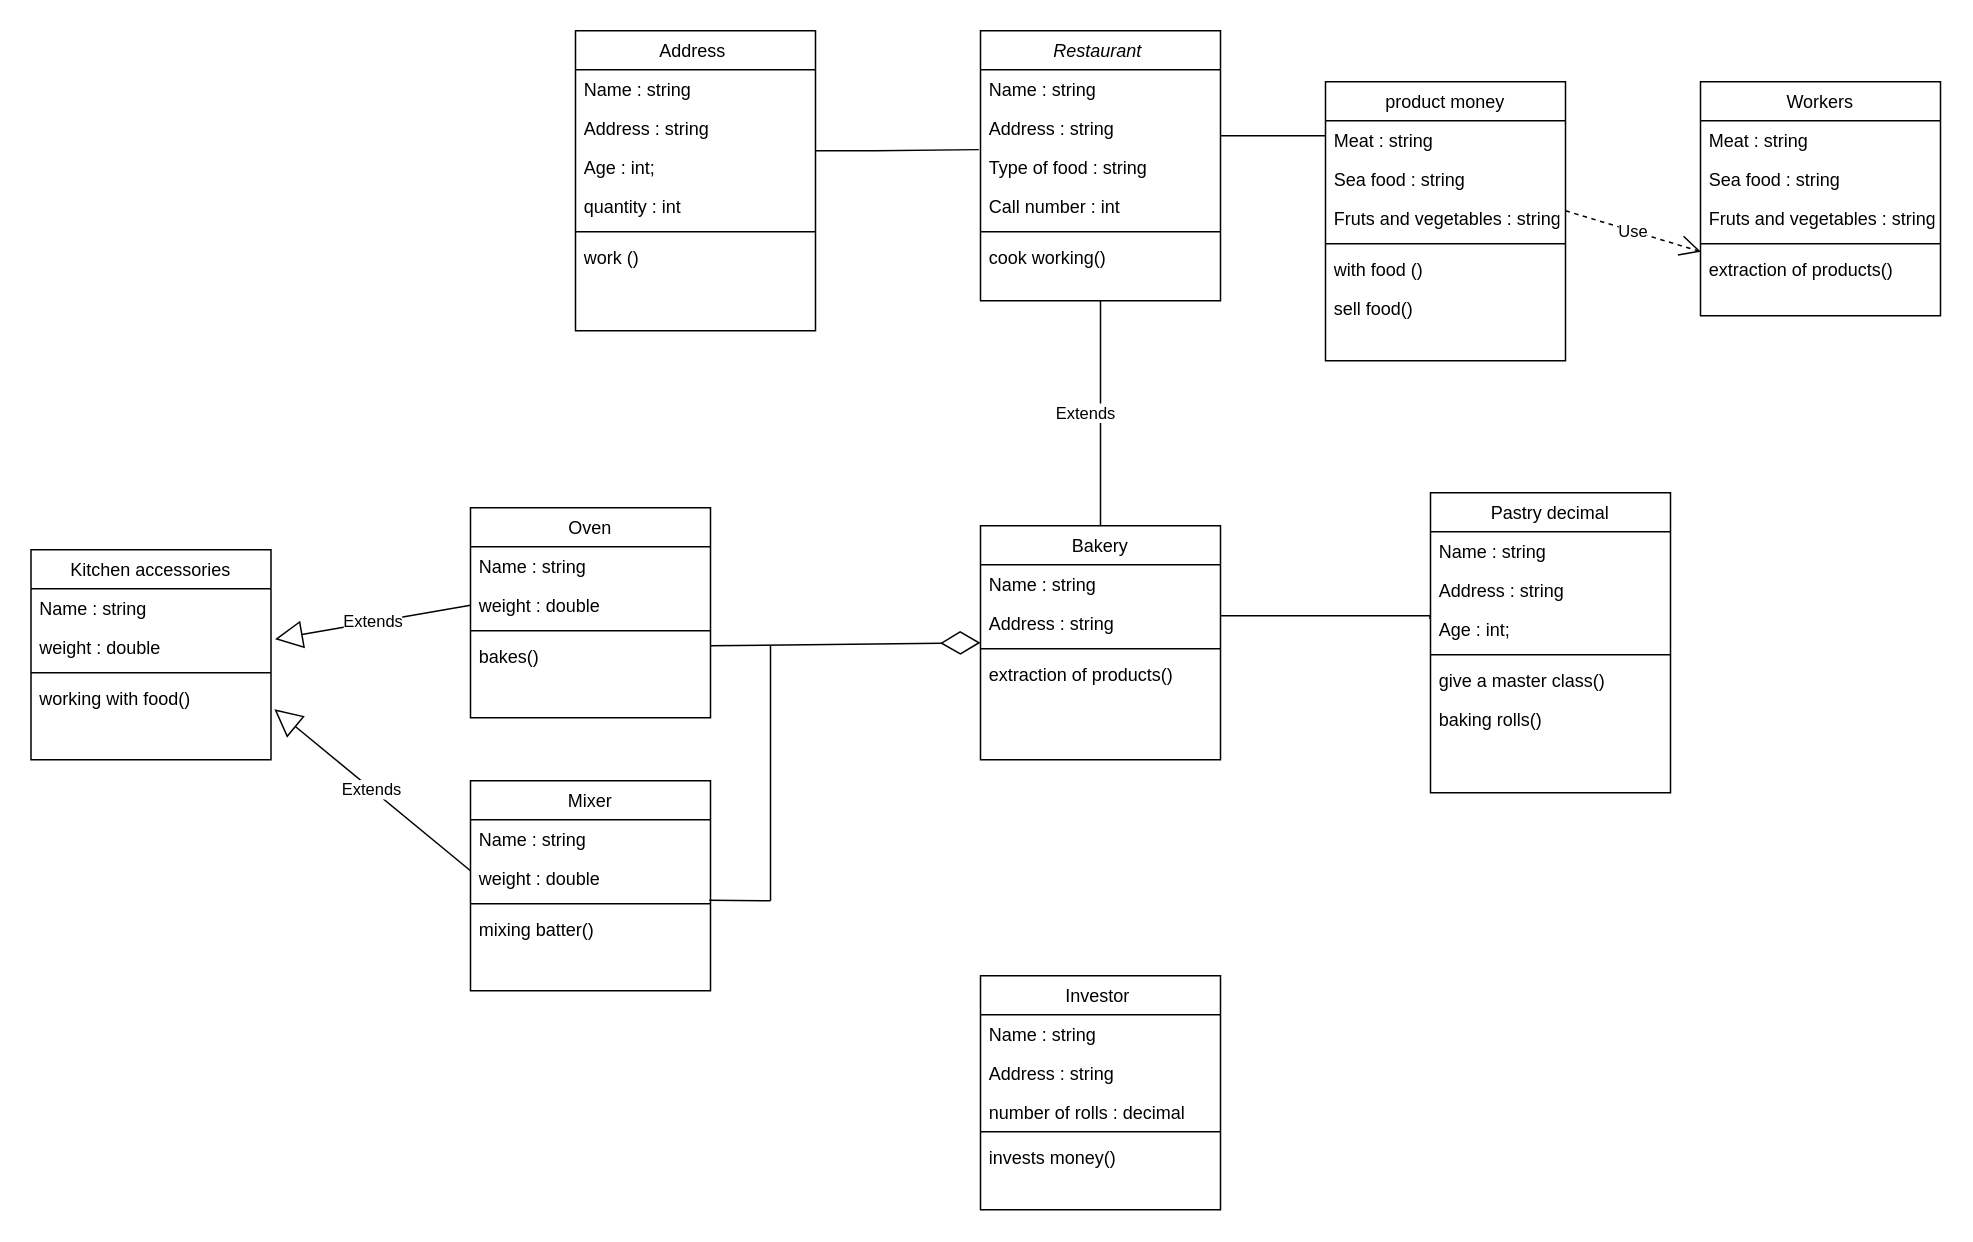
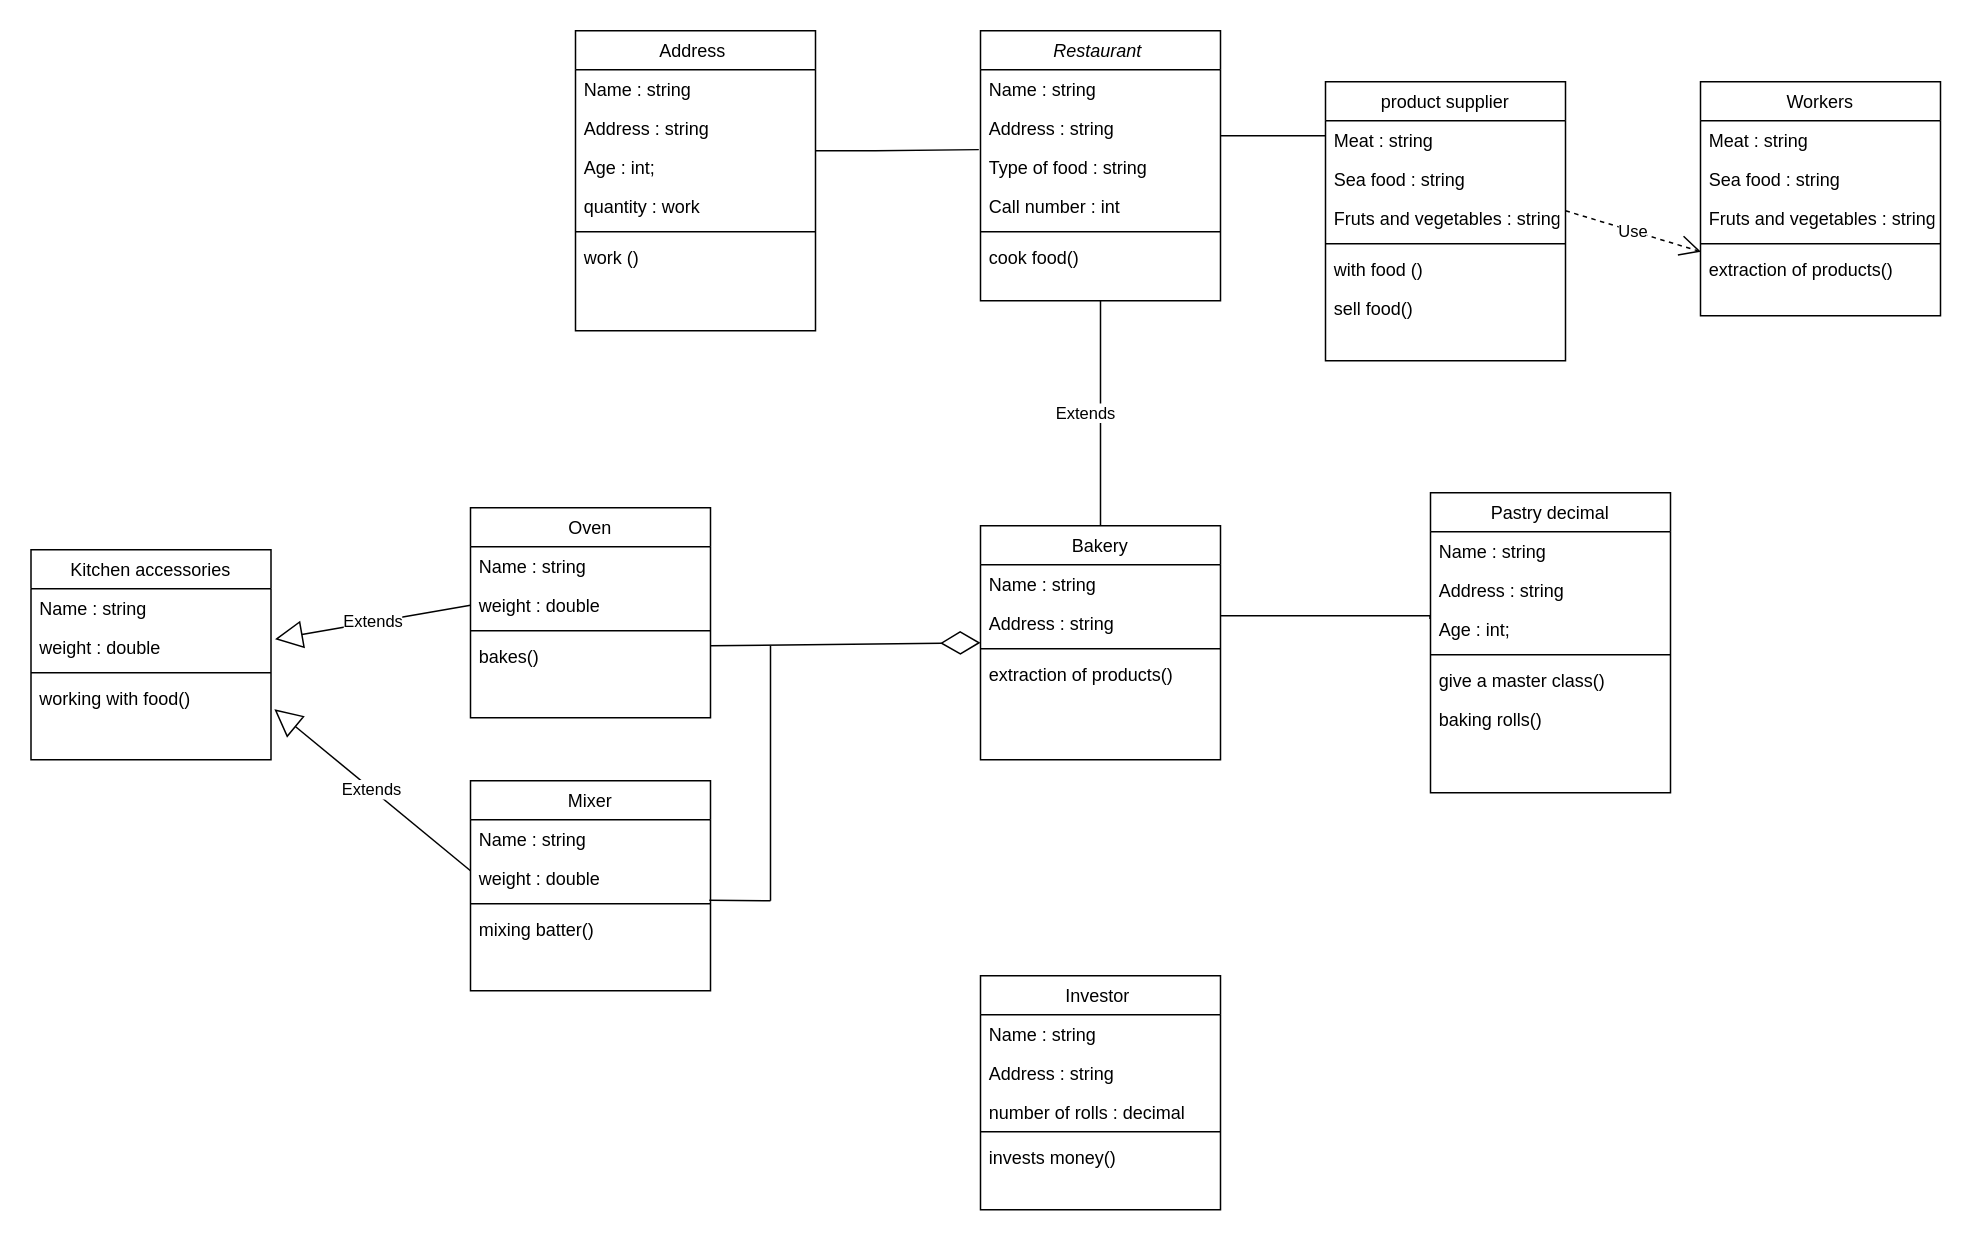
node "product money": label "product money" -> "product supplier"
node "quantity : int": label "quantity : int" -> "quantity : work"
node "cook working()": label "cook working()" -> "cook food()"
